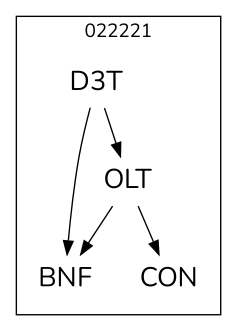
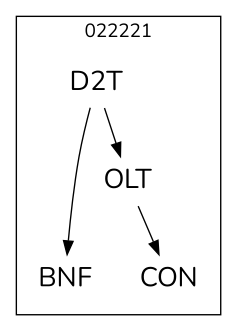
node "D3T": label "D3T" -> "D2T"
edge "OLT" -> "BNF": removed
